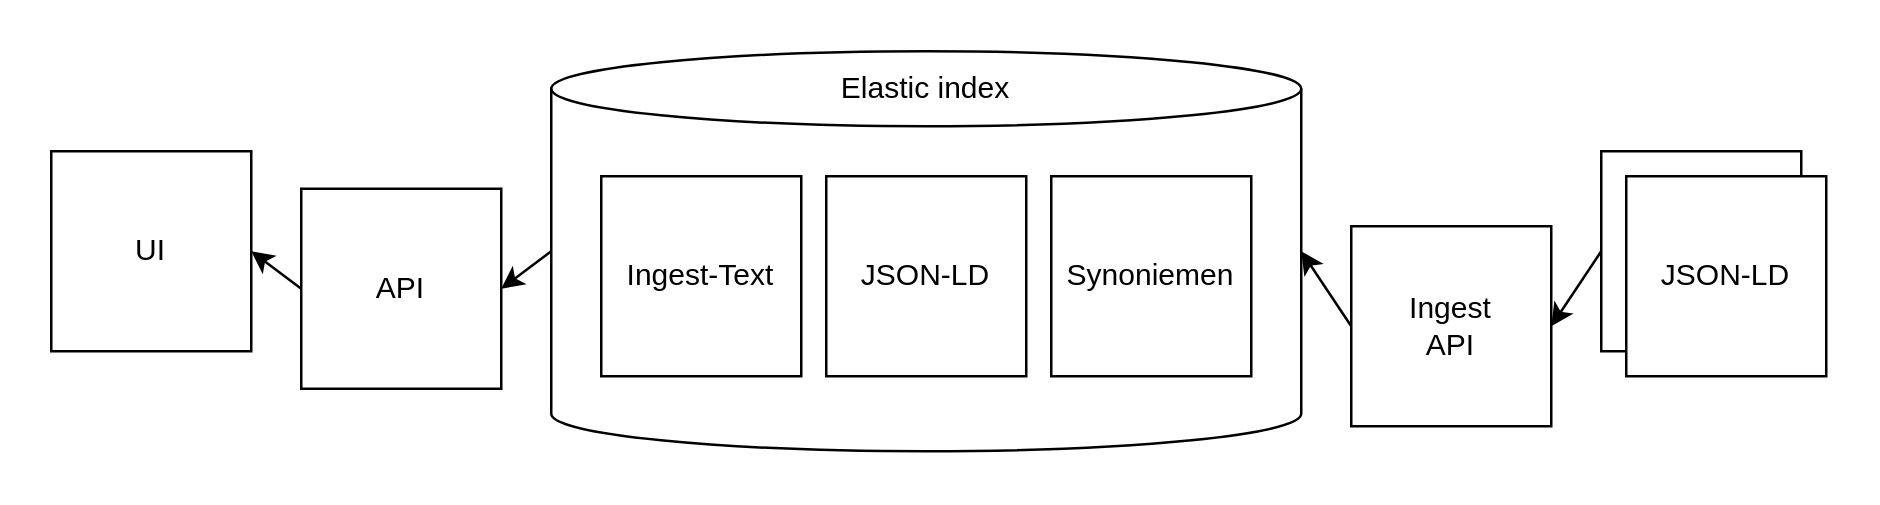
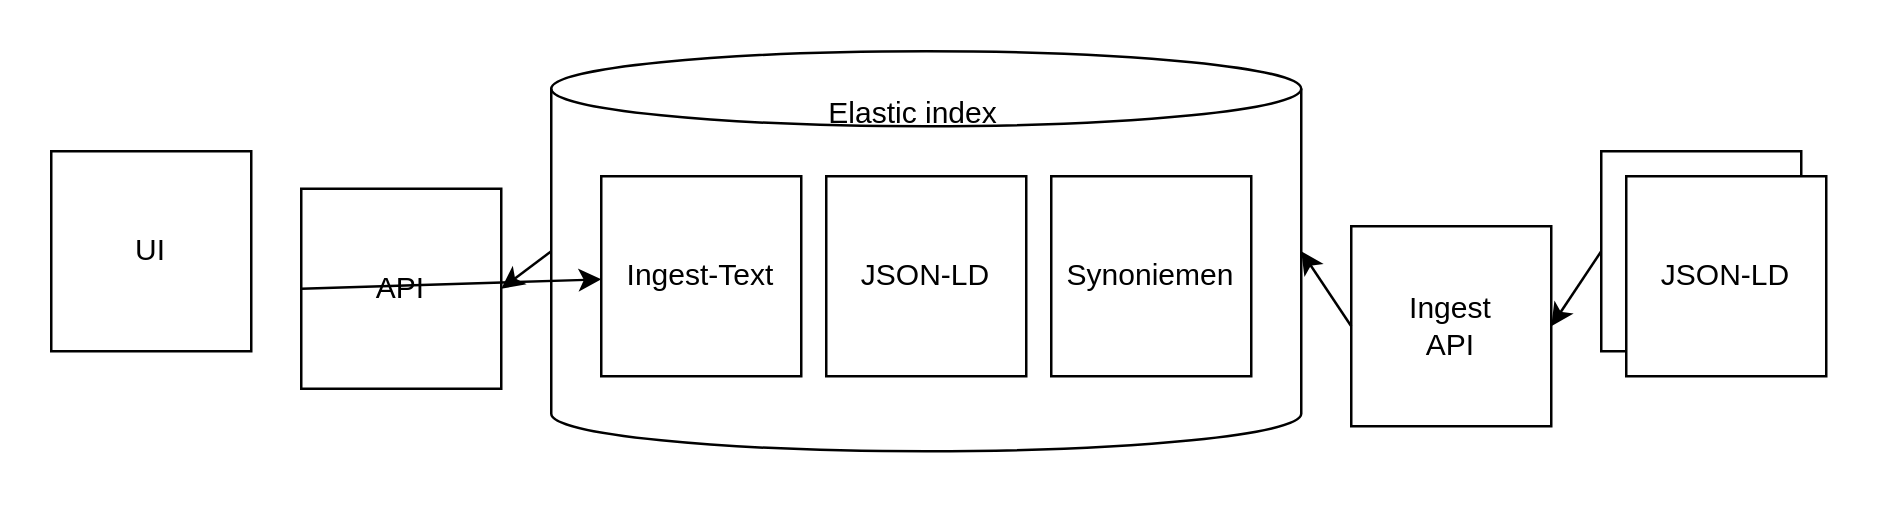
node "Elastic index": moved (926, 89) -> (914, 114)
edge "API" -> "UI": now "API" -> "Ingest-Text"
